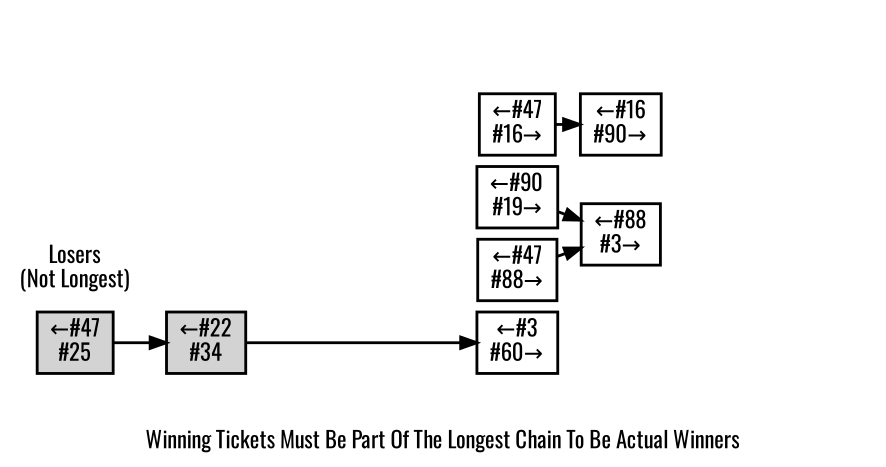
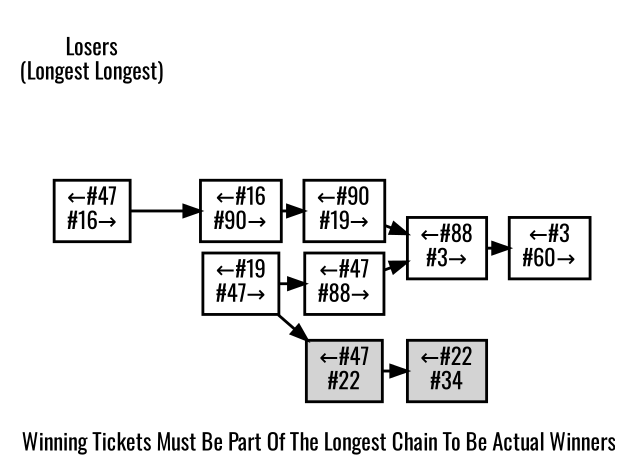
edge "←#16 #90→" -> "←#90 #19→": added
node "Losers (Not Longest)": label "Losers (Not Longest)" -> "Losers (Longest Longest)"
node "←#19 #47→": added
node "←#47 #25": label "←#47 #25" -> "←#47 #22"
edge "←#22 #34" -> "←#3 #60→": now "←#88 #3→" -> "←#3 #60→"
